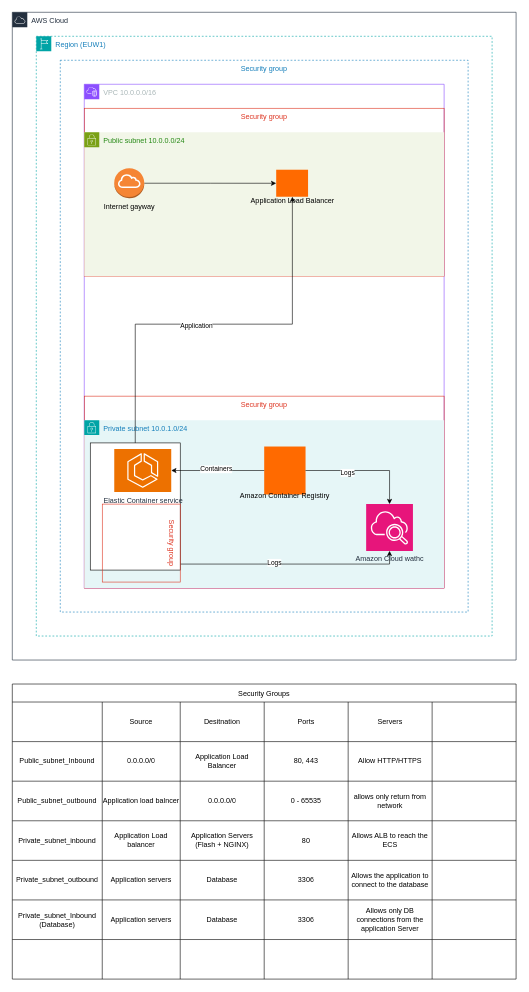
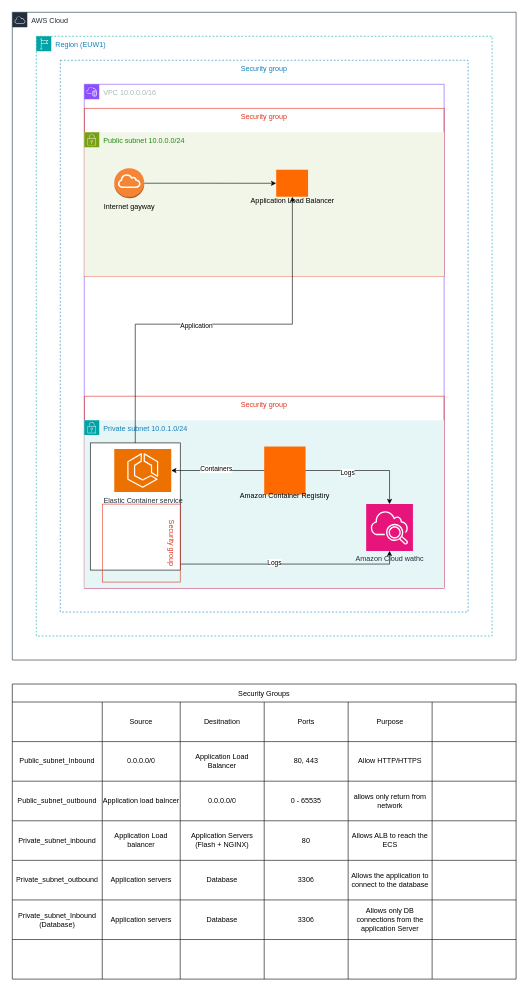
node "Servers": label "Servers" -> "Purpose"
